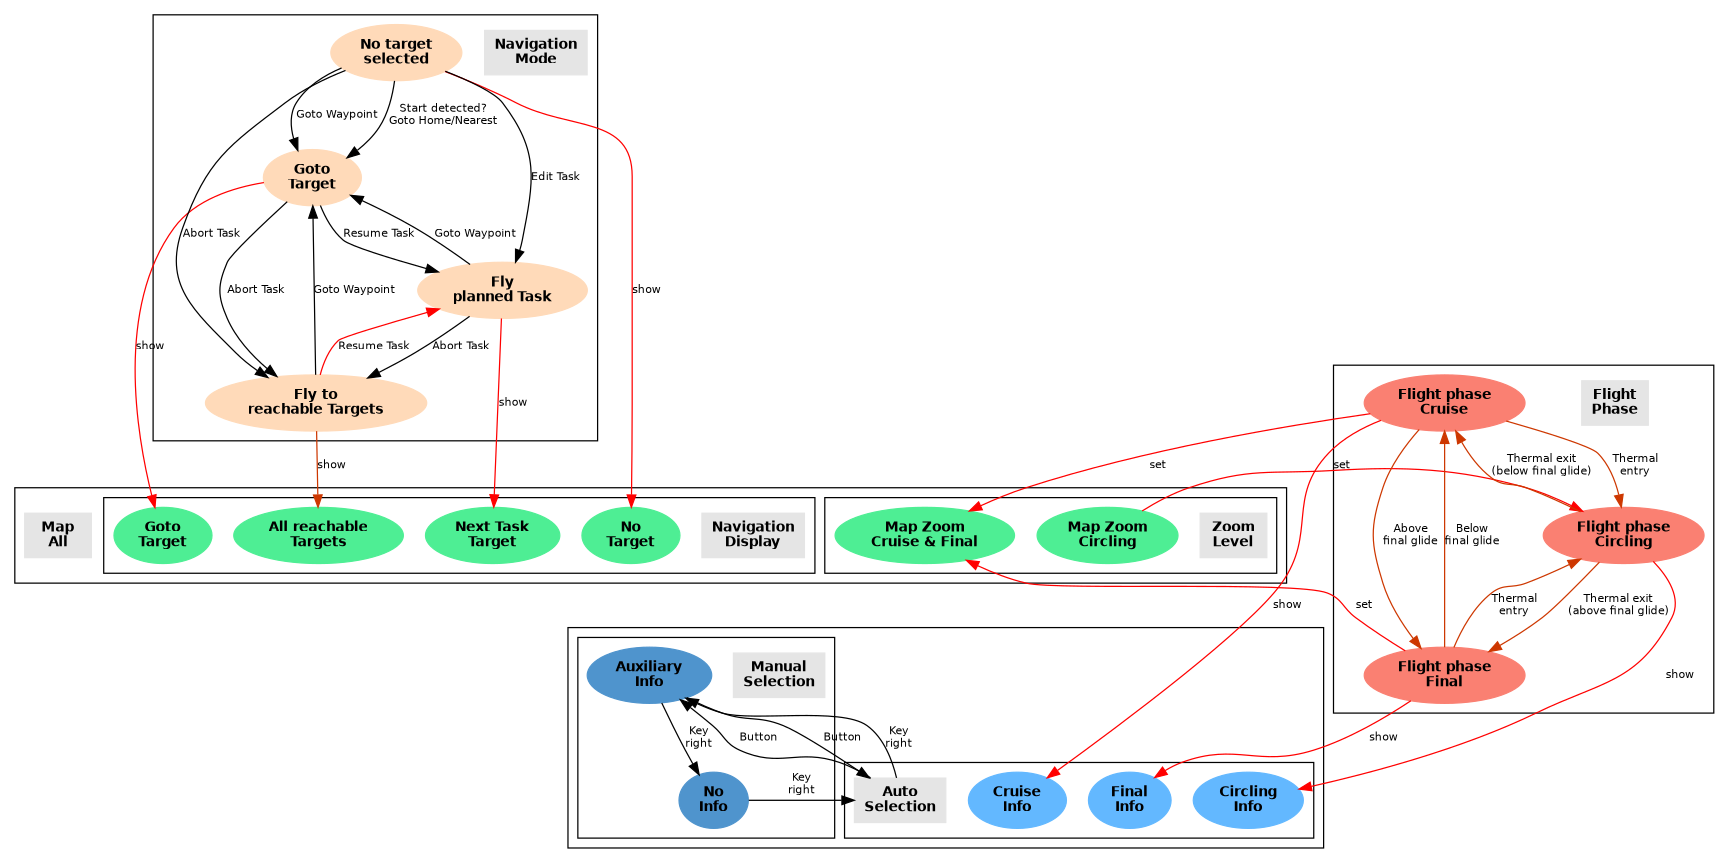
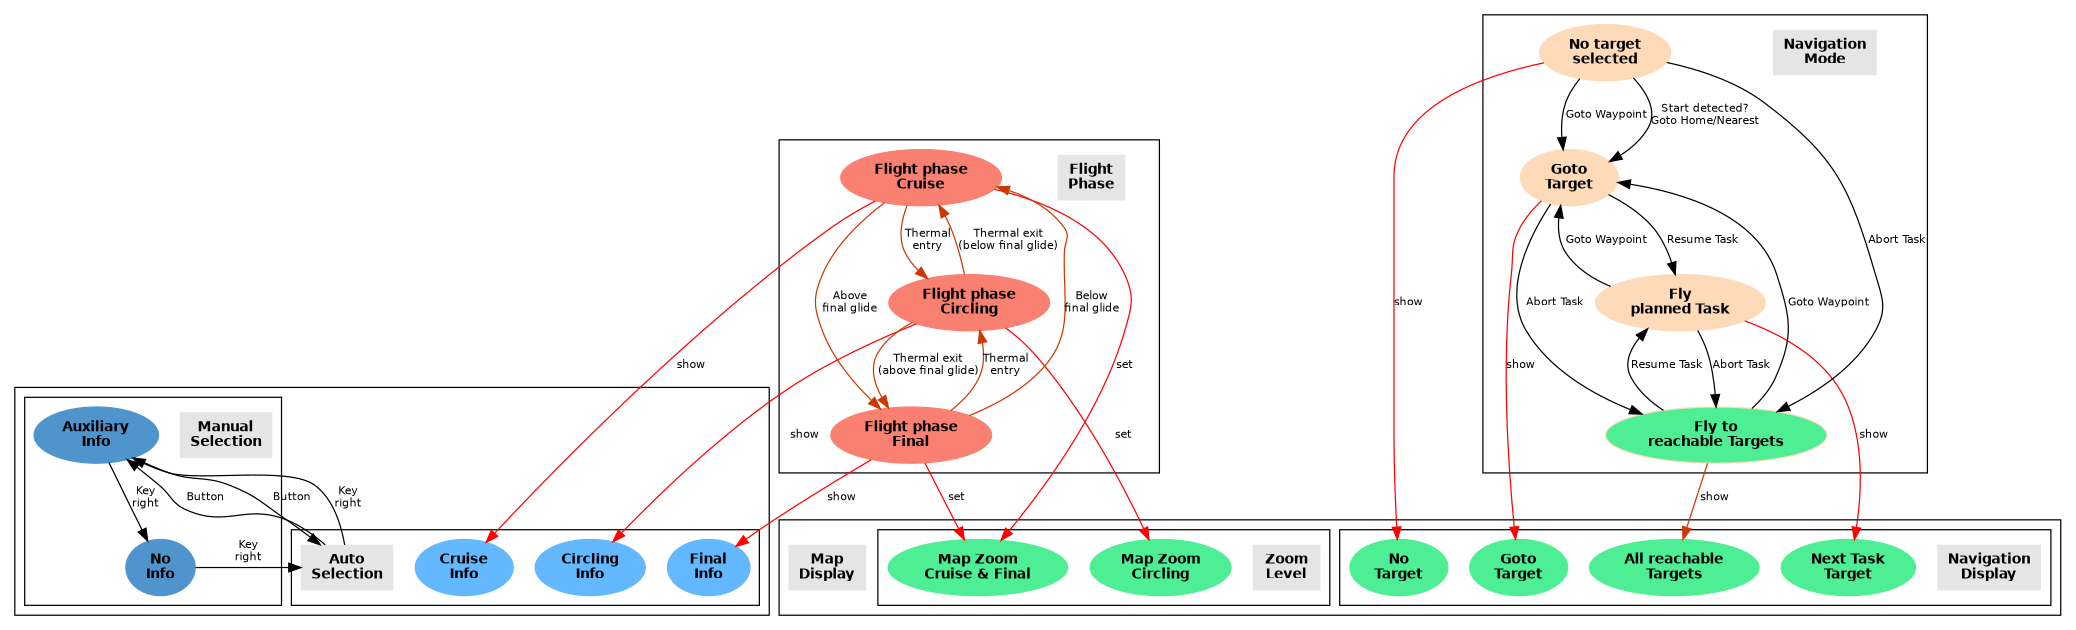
edge "No target selected" -> "Fly planned Task": removed, label "Edit Task"
edge "Fly to reachable Targets" -> "Fly planned Task": color red -> black
node "Fly to reachable Targets": fillcolor PeachPuff -> SeaGreen2
edge "Map Zoom Circling" -> "Flight phase Circling": reversed
node "Map All": label "Map All" -> "Map Display"
